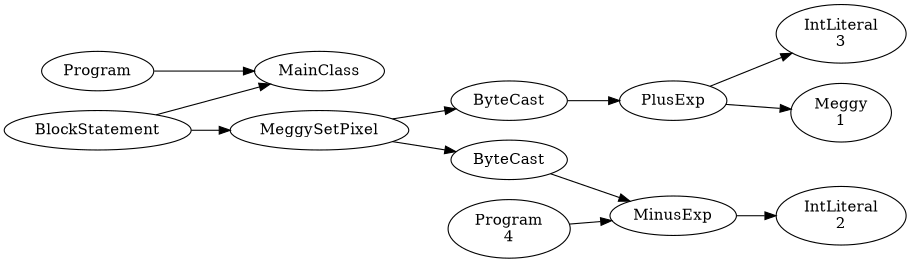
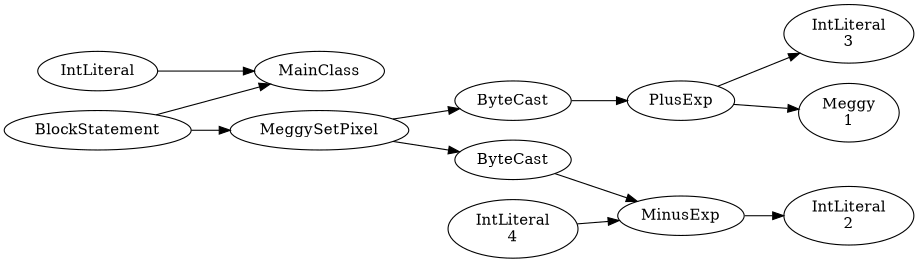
node "Program": label "Program" -> "IntLiteral"
node "Program 4": label "Program 4" -> "IntLiteral 4"
